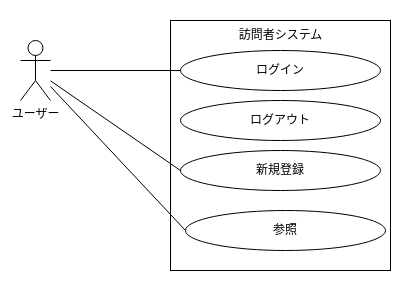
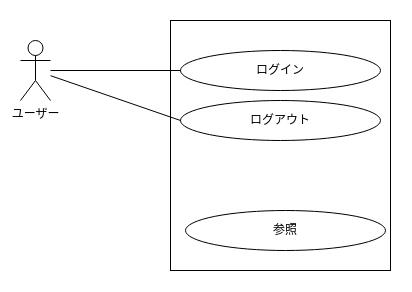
node "訪問者システム": removed
edge "ユーザー" -- "ログアウト": added
edge "ユーザー" -- "新規登録": removed
edge "ユーザー" -- "参照": removed
node "新規登録": removed
